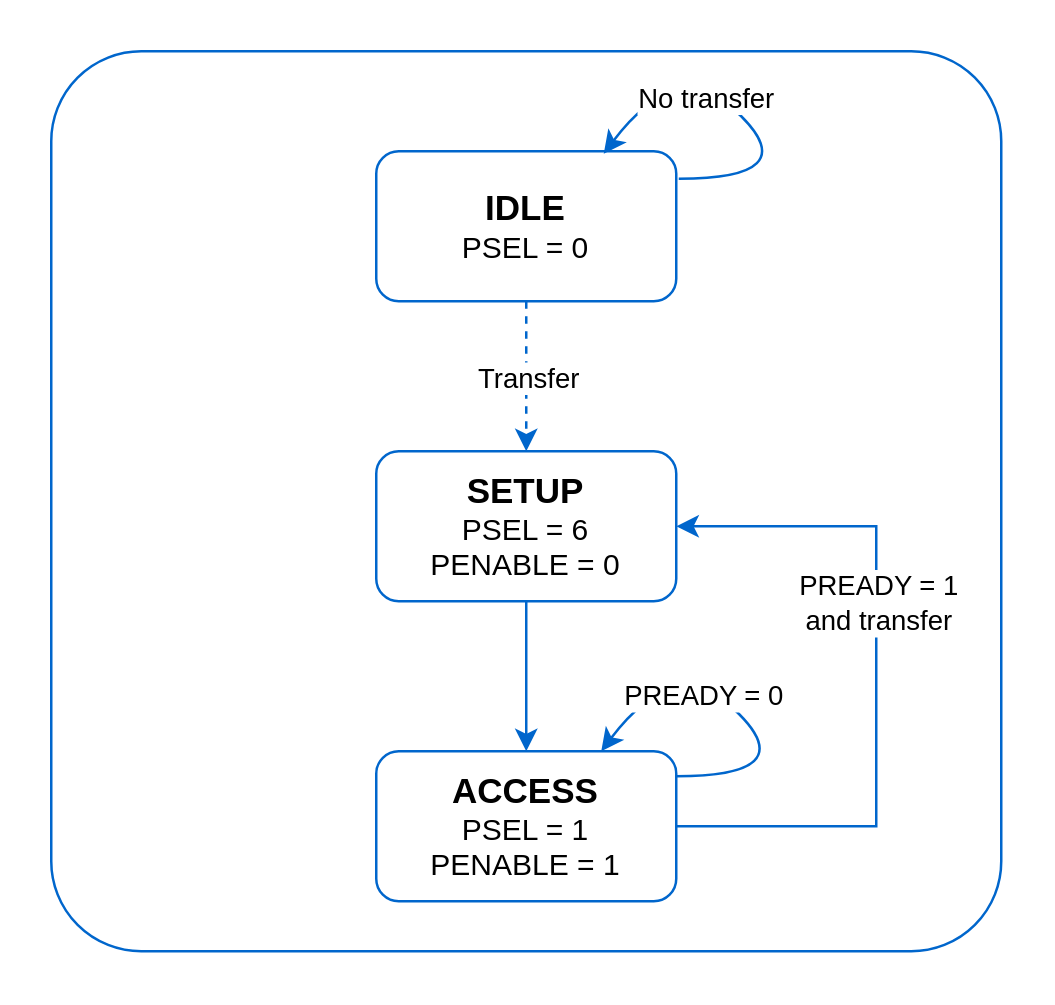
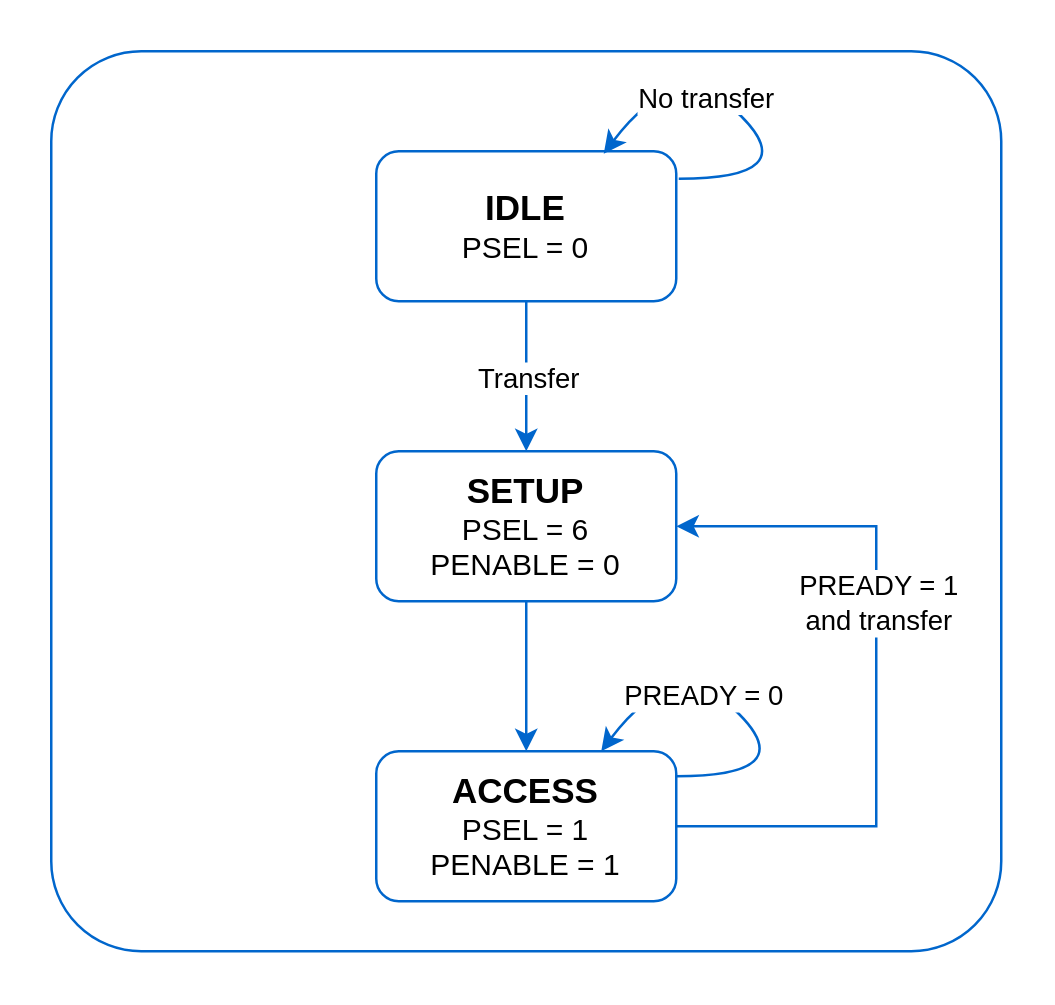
edge "IDLE PSEL = 0" -> "SETUP PSEL = 6 PENABLE = 0": style dashed -> solid
